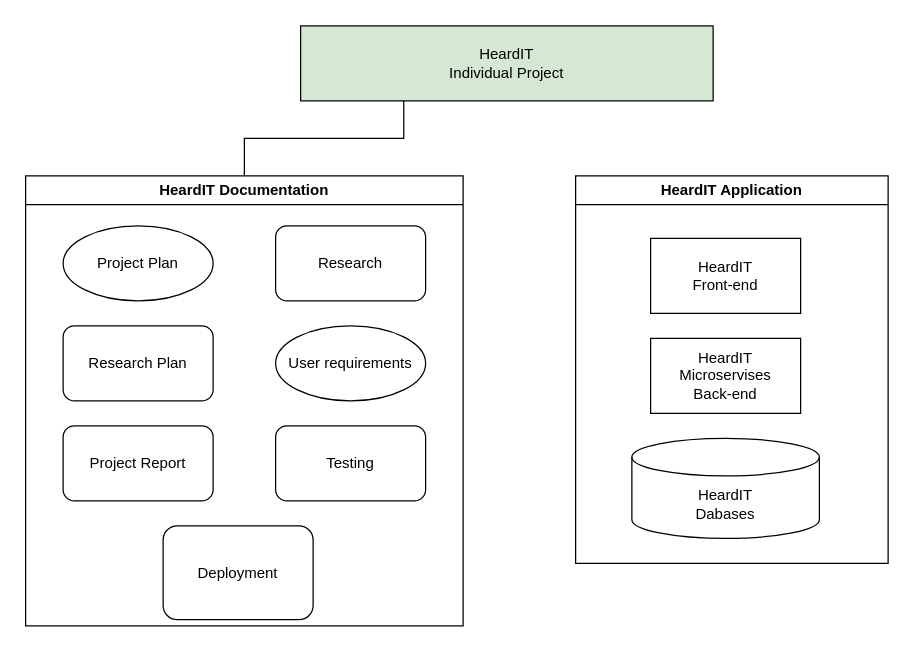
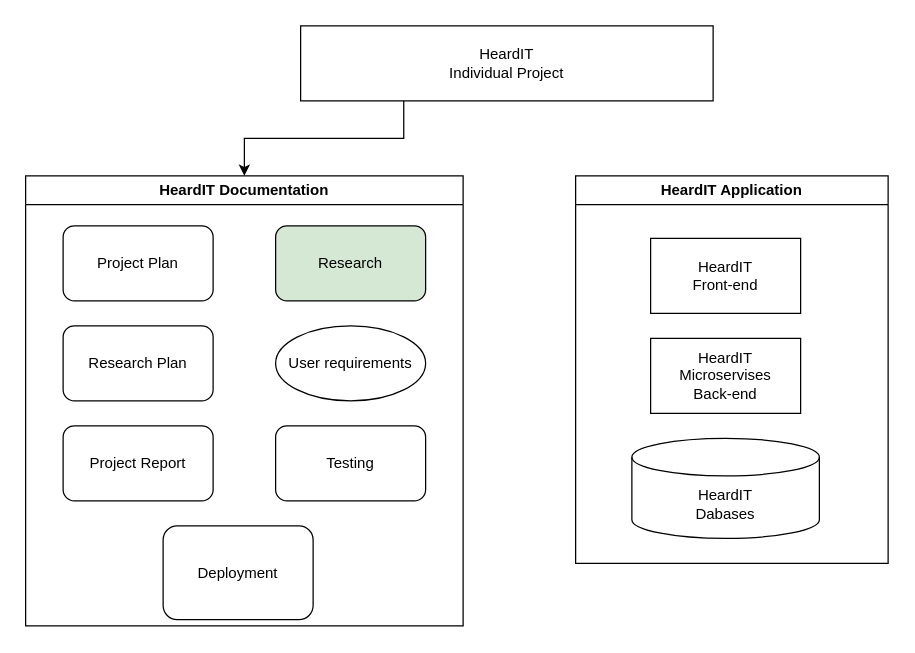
node "HeardIT Individual Project": fillcolor #d5e8d4 -> #ffffff
edge "HeardIT Individual Project" -- "HeardIT Documentation": arrowhead none -> classic
node "Project Plan": shape ellipse -> rounded rectangle
node "Research": fillcolor #ffffff -> #d5e8d4
